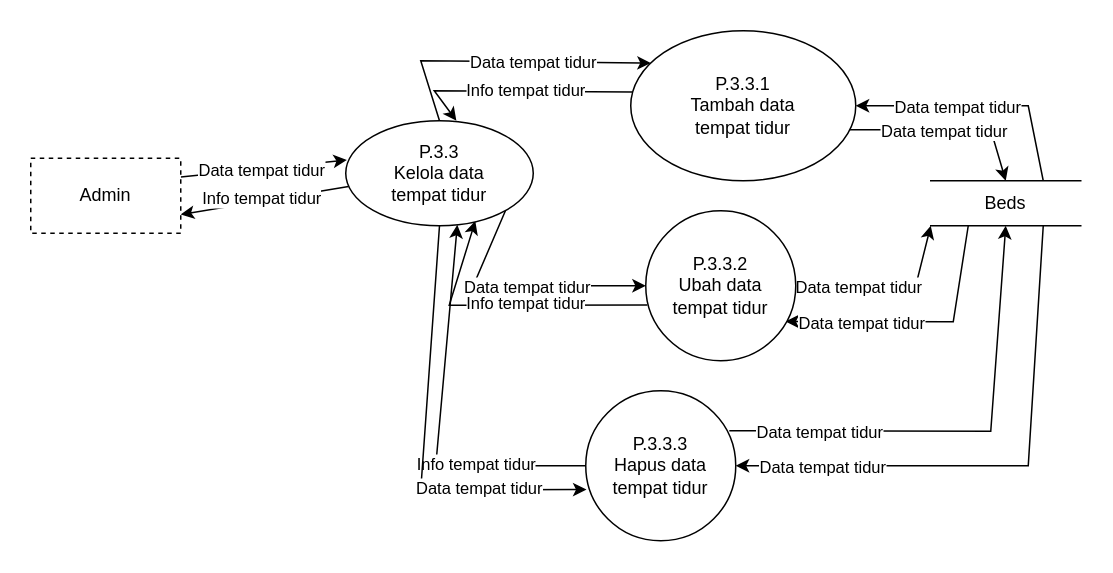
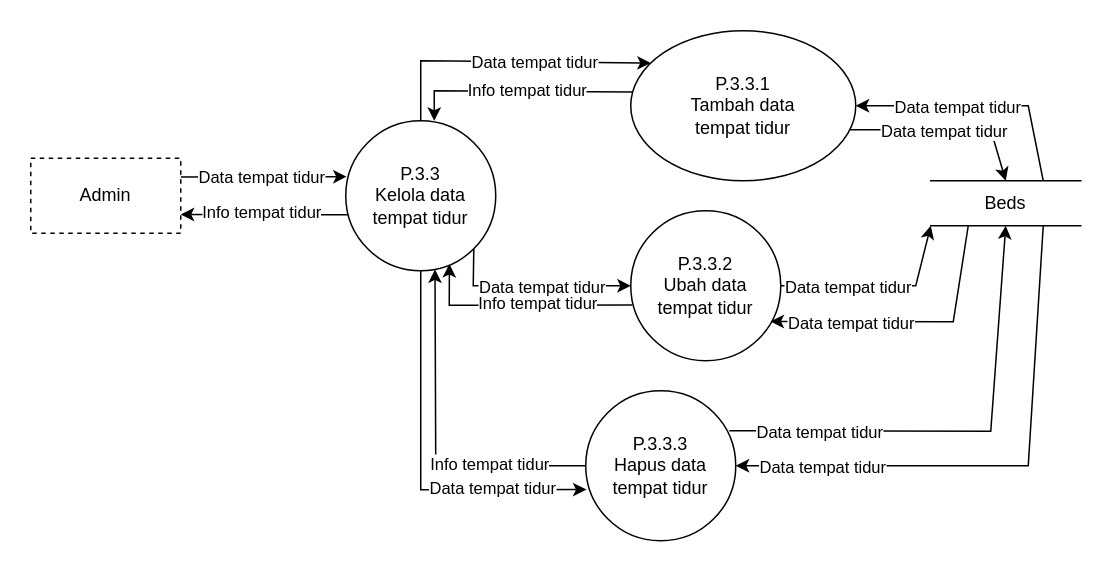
node "P.3.3 Kelola data tempat tidur": size 188x105 -> 150x150
node "P.3.3.2 Ubah data tempat tidur": moved (721, 286) -> (706, 286)
